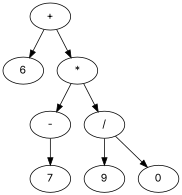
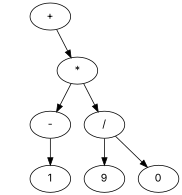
node "6": removed
node "7": label "7" -> "1"
